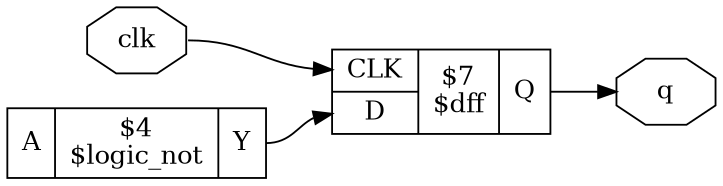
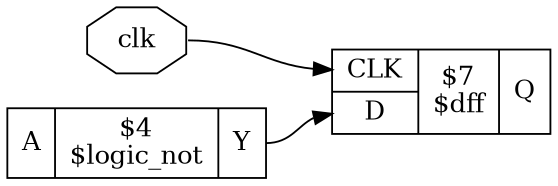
node "q": removed
